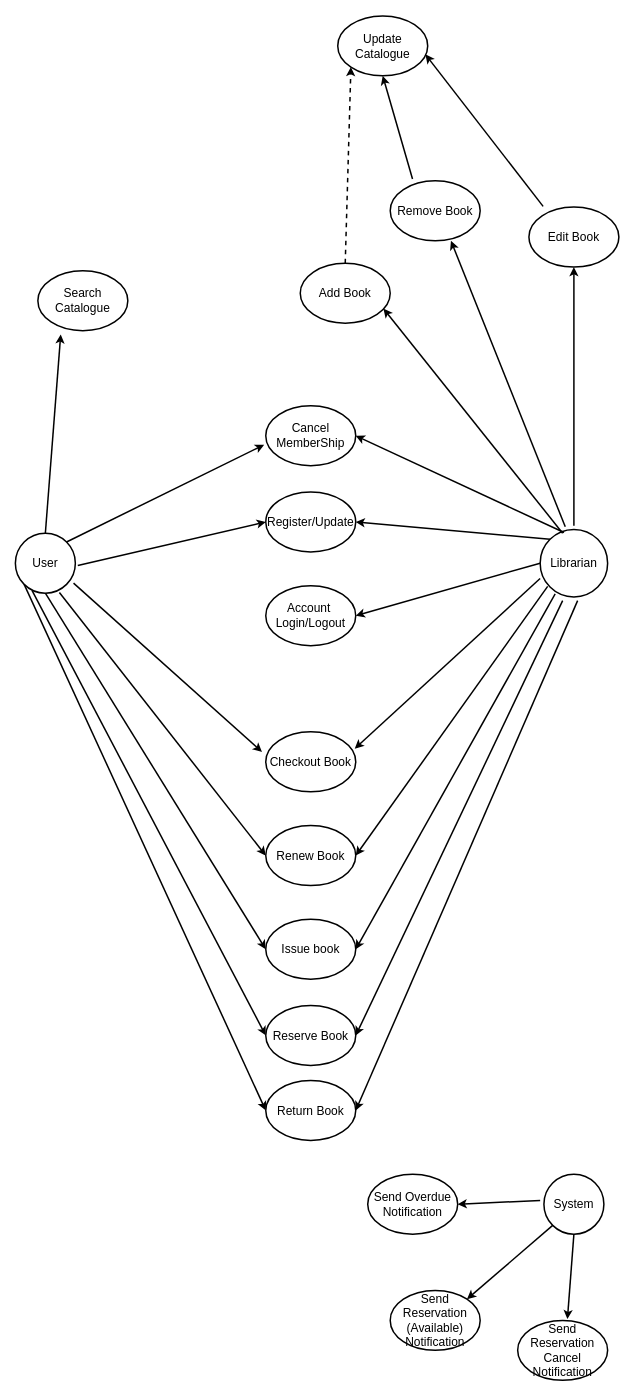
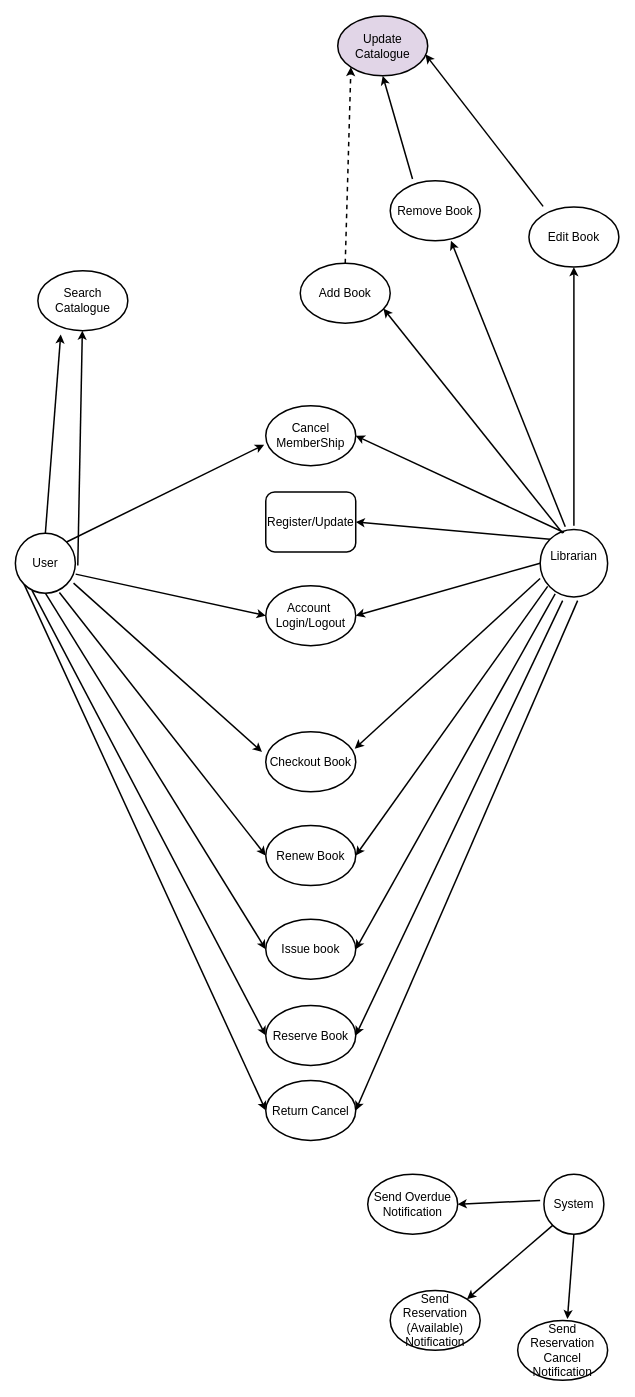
node "Update Catalogue": fillcolor #ffffff -> #e1d5e7
node "Register/Update": shape ellipse -> rounded rectangle
edge "User" -> "Register/Update": now "User" -> "Search Catalogue"
node "Librarian": moved (574, 563) -> (574, 555)
edge "User" -> "Account Login/Logout": added
node "Return Book": label "Return Book" -> "Return Cancel"
